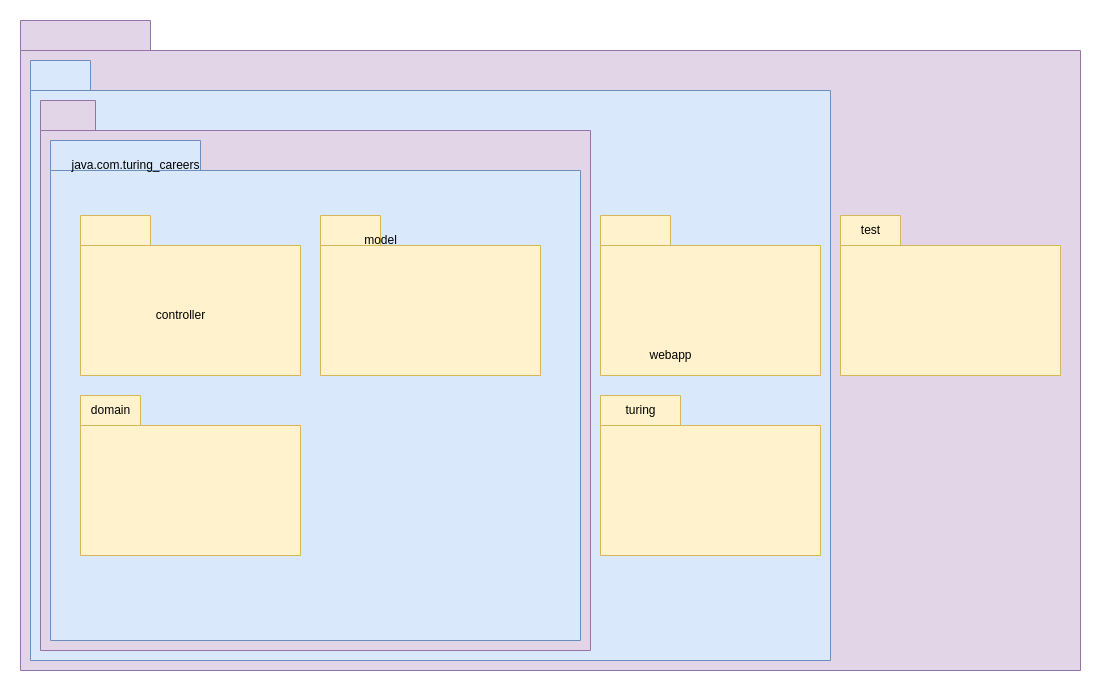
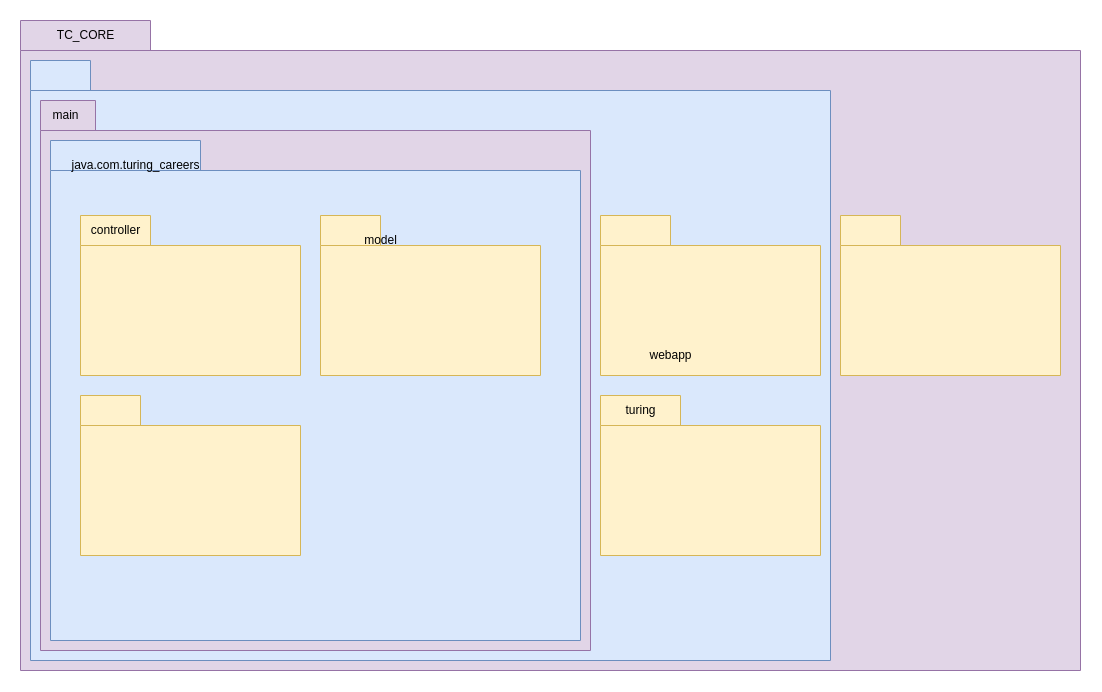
node "TC_CORE": added
node "main": added
node "test": removed
node "controller": moved (181, 316) -> (116, 231)
node "domain": removed
